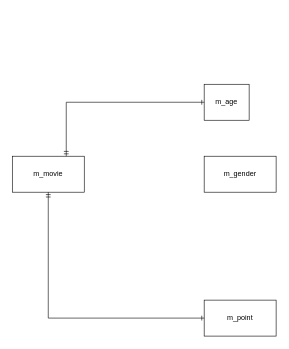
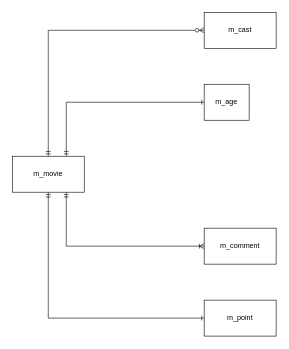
edge "m_cast" -- "m_movie": added
node "m_cast": added
node "m_gender": removed
edge "m_movie" -- "m_comment": added
node "m_comment": added
